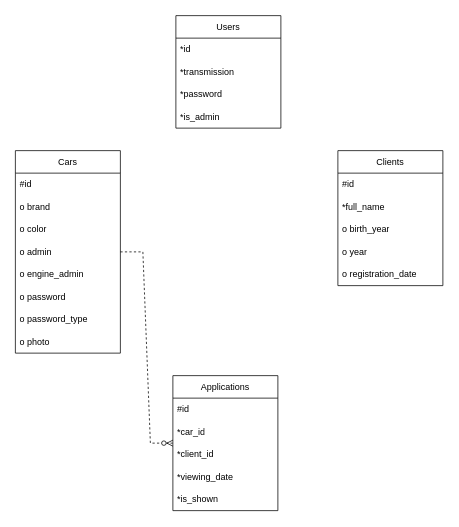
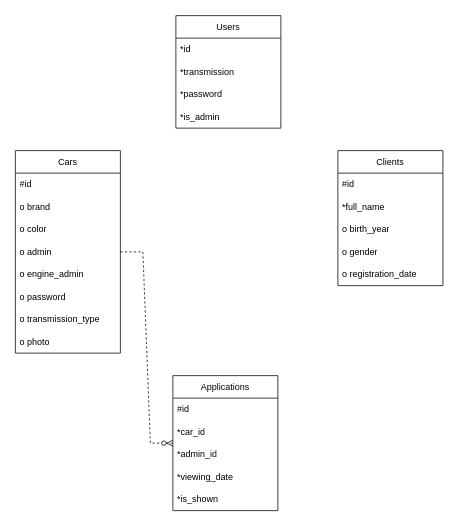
node "о year": label "о year" -> "о gender"
node "о password_type": label "о password_type" -> "о transmission_type"
node "*client_id": label "*client_id" -> "*admin_id"
